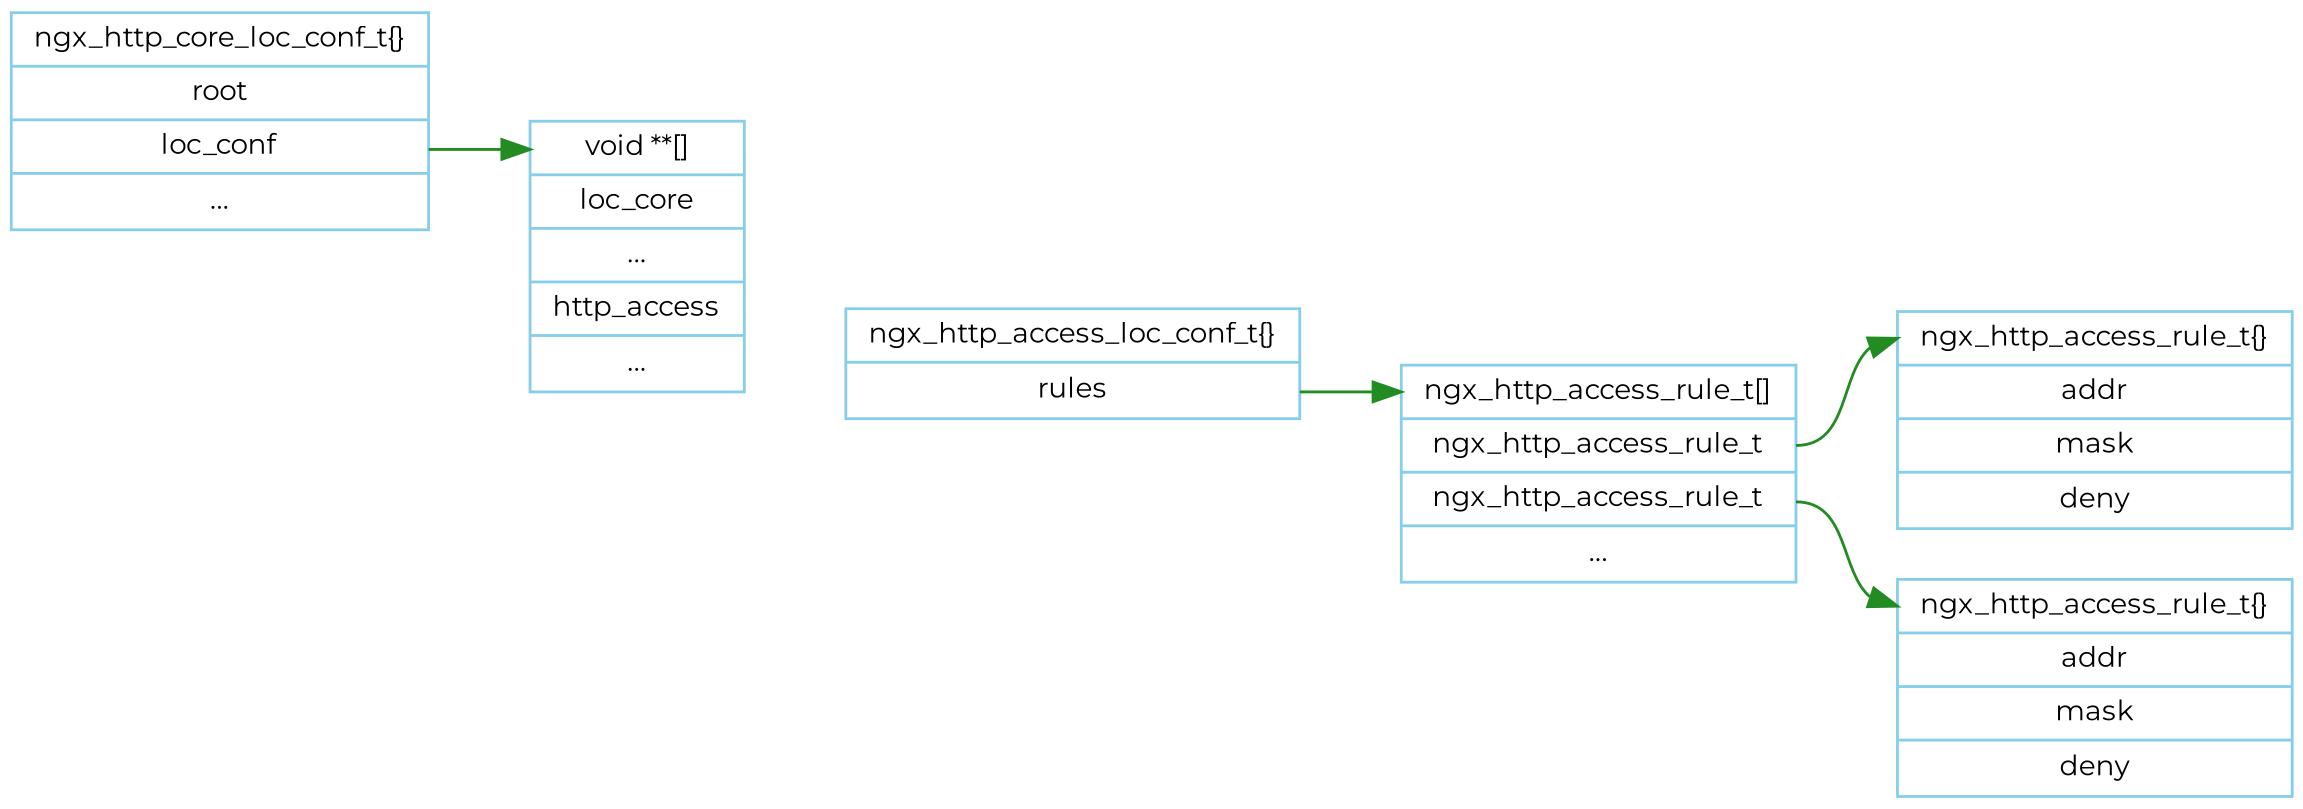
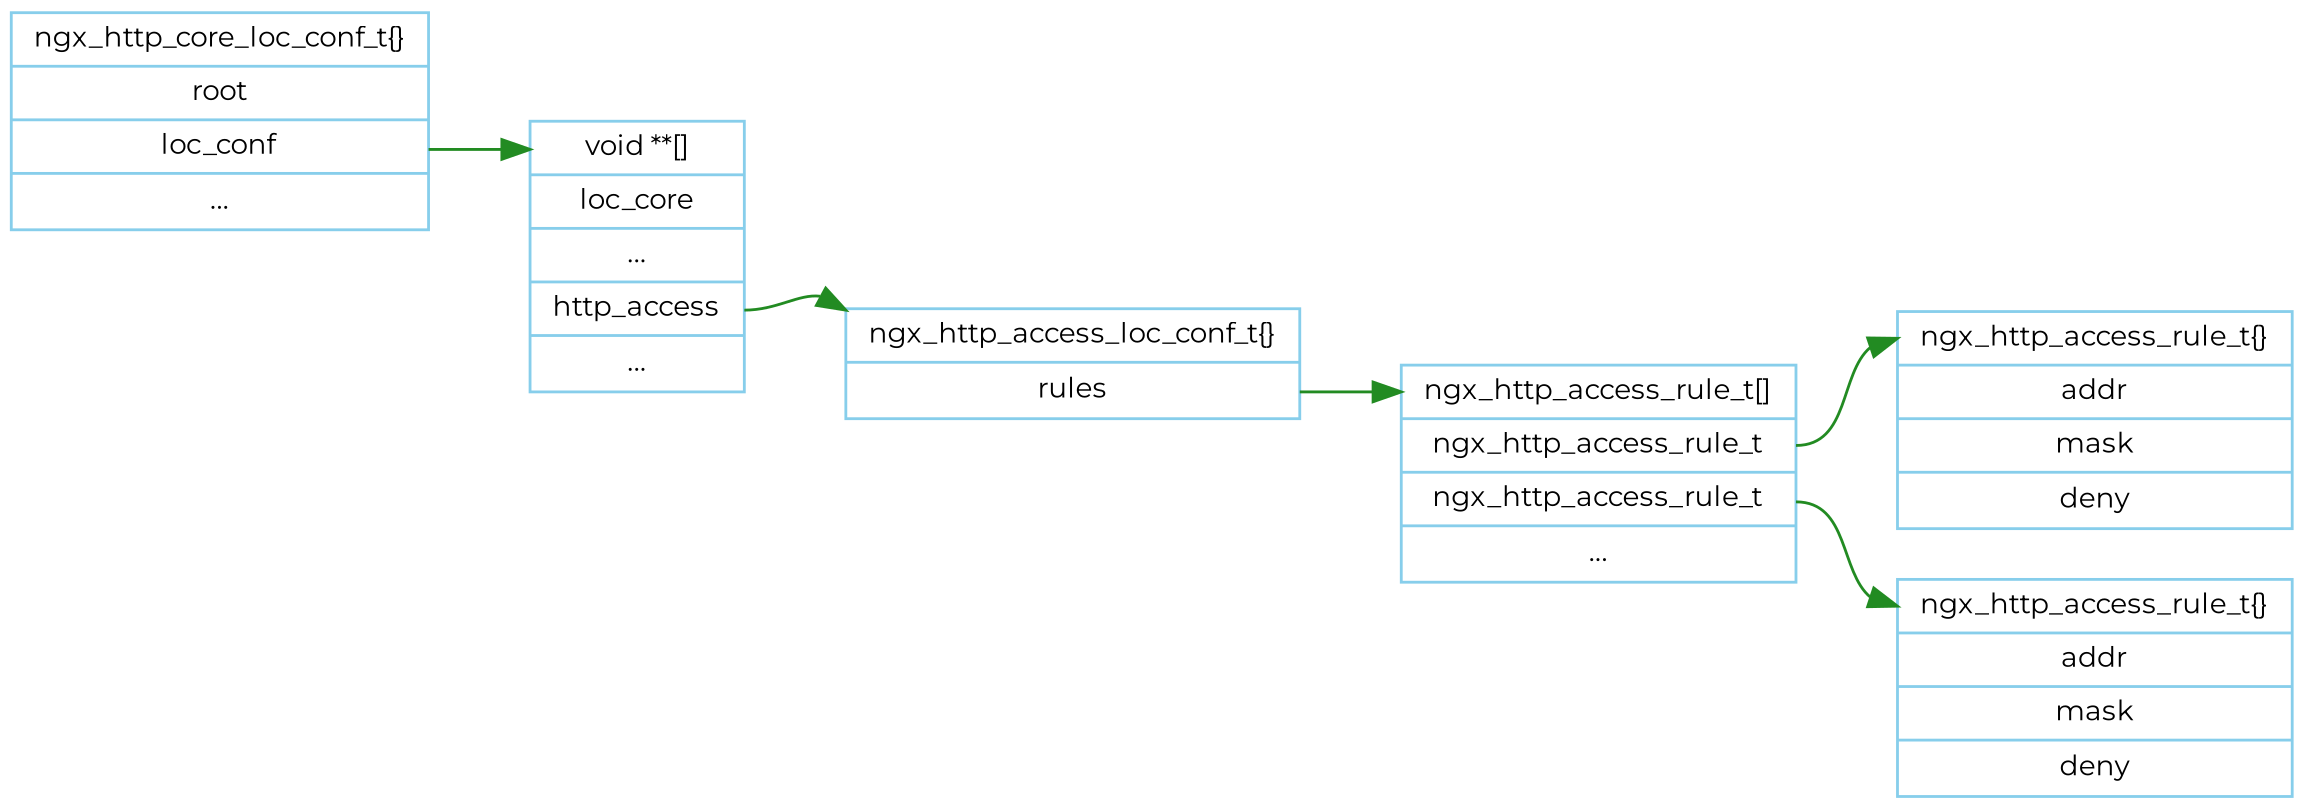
edge "void **[]" -> "ngx_http_access_loc_conf_t{}": added
